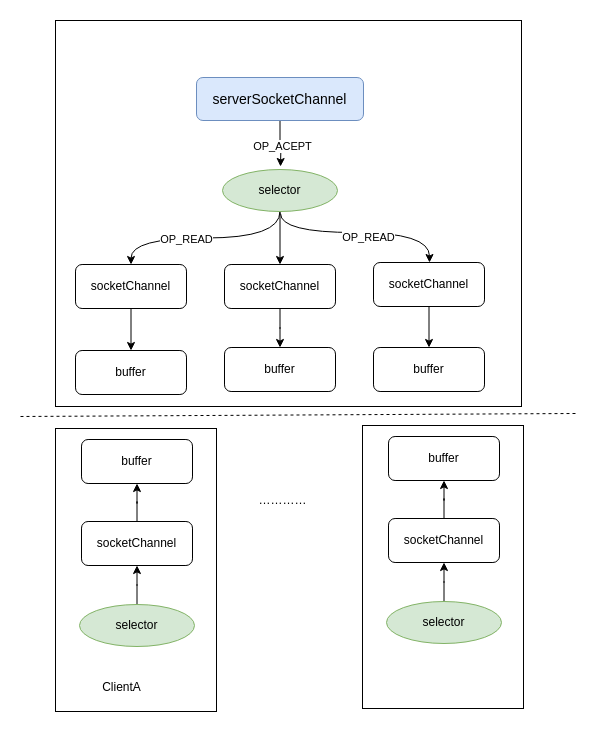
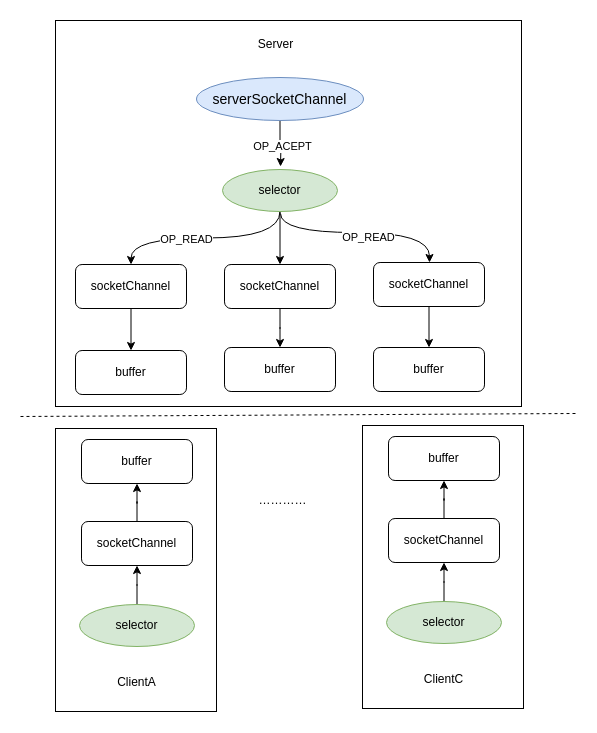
node "Server": added
node "serverSocketChannel": shape rounded rectangle -> ellipse
node "ClientC": added
node "ClientA": moved (121, 688) -> (136, 683)
